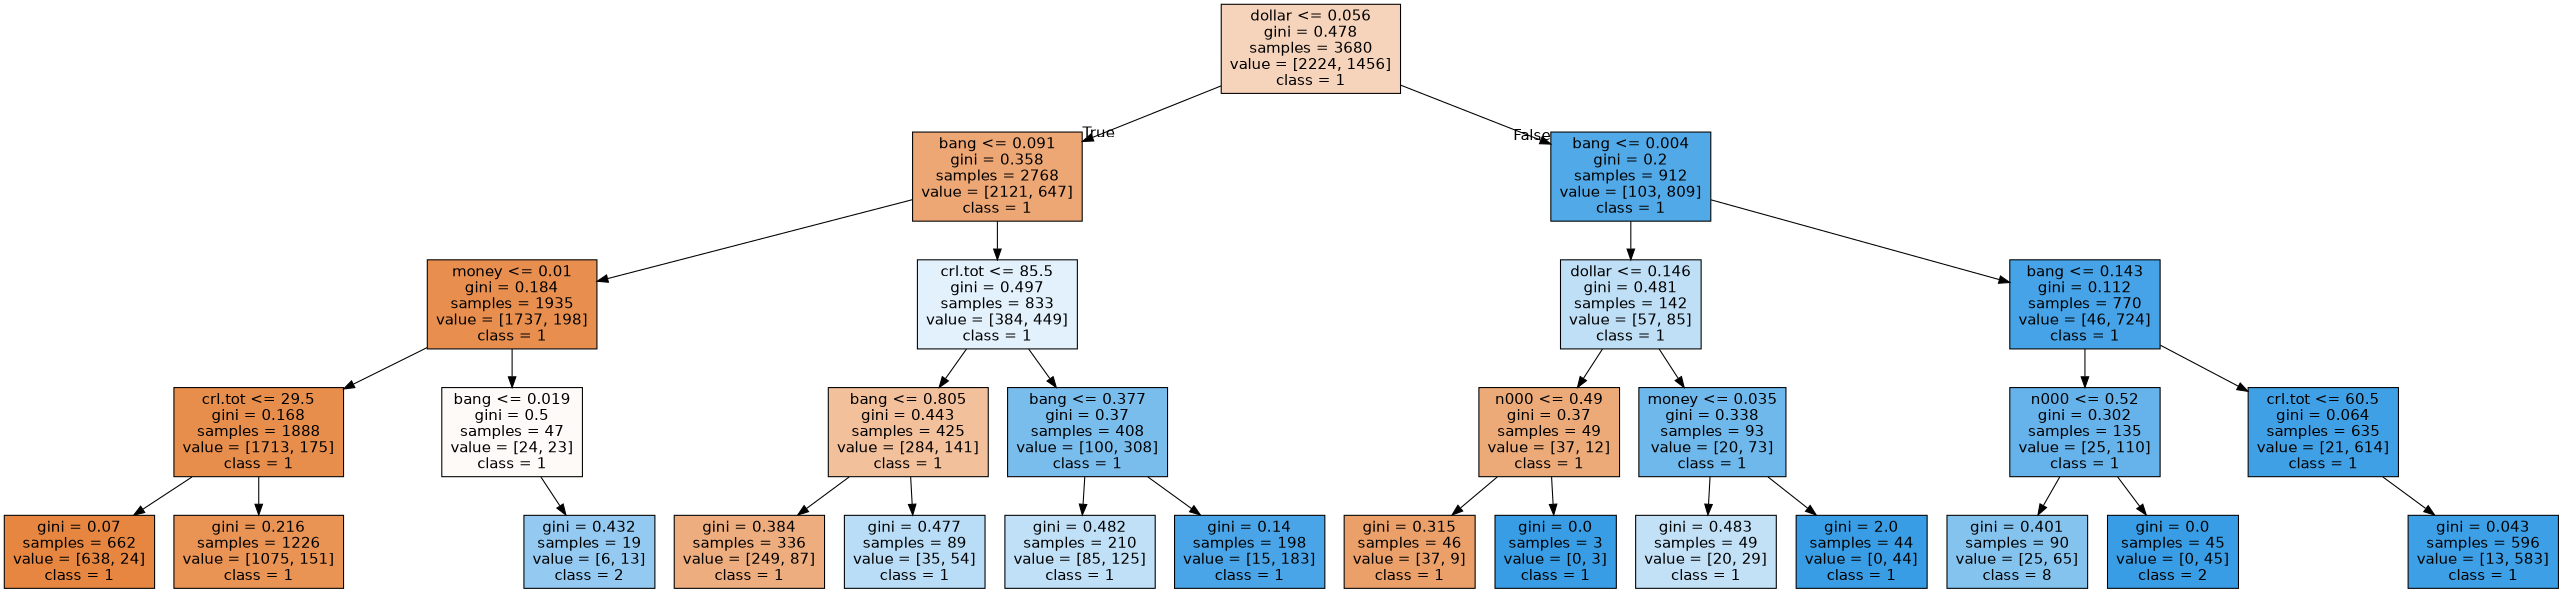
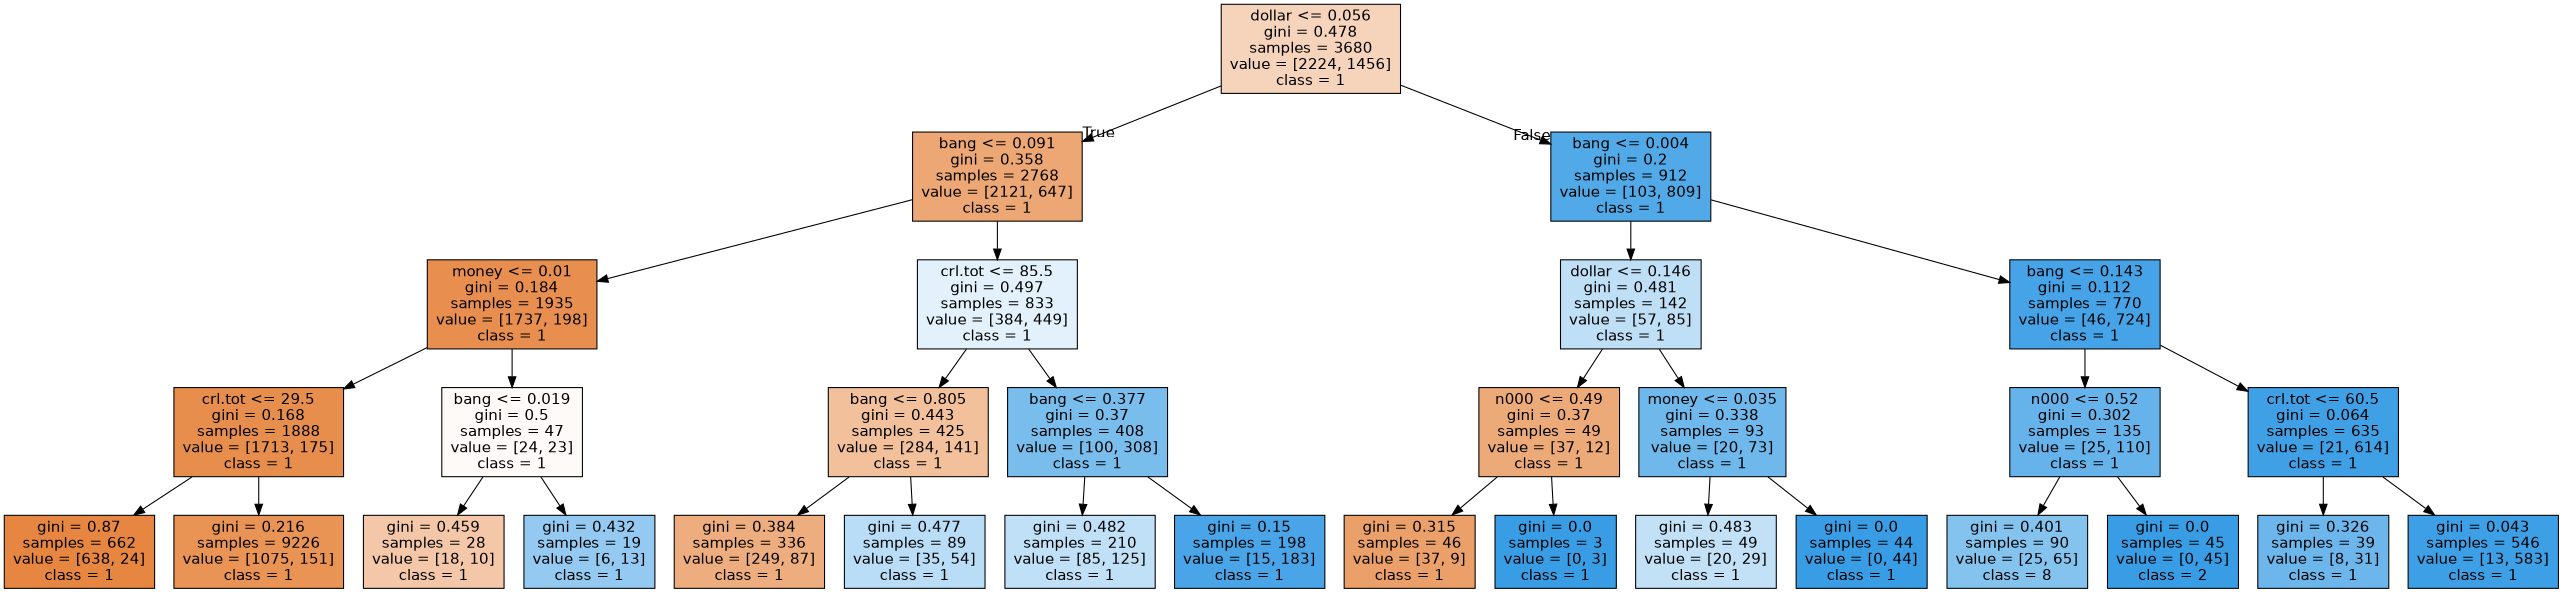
node "gini = 0.07 samples = 662 value = [638, 24] class = 1": label "gini = 0.07 samples = 662 value = [638, 24] class = 1" -> "gini = 0.87 samples = 662 value = [638, 24] class = 1"
node "gini = 0.216 samples = 1226 value = [1075, 151] class = 1": label "gini = 0.216 samples = 1226 value = [1075, 151] class = 1" -> "gini = 0.216 samples = 9226 value = [1075, 151] class = 1"
node "gini = 0.459 samples = 28 value = [18, 10] class = 1": added
node "gini = 0.432 samples = 19 value = [6, 13] class = 2": label "gini = 0.432 samples = 19 value = [6, 13] class = 2" -> "gini = 0.432 samples = 19 value = [6, 13] class = 1"
node "gini = 0.14 samples = 198 value = [15, 183] class = 1": label "gini = 0.14 samples = 198 value = [15, 183] class = 1" -> "gini = 0.15 samples = 198 value = [15, 183] class = 1"
node "gini = 2.0 samples = 44 value = [0, 44] class = 1": label "gini = 2.0 samples = 44 value = [0, 44] class = 1" -> "gini = 0.0 samples = 44 value = [0, 44] class = 1"
node "gini = 0.326 samples = 39 value = [8, 31] class = 1": added
node "gini = 0.043 samples = 596 value = [13, 583] class = 1": label "gini = 0.043 samples = 596 value = [13, 583] class = 1" -> "gini = 0.043 samples = 546 value = [13, 583] class = 1"
